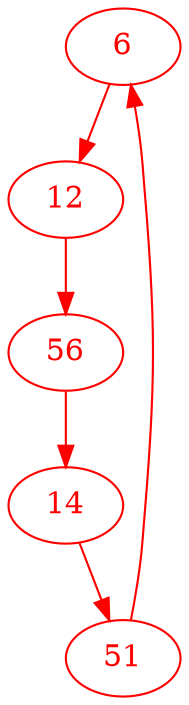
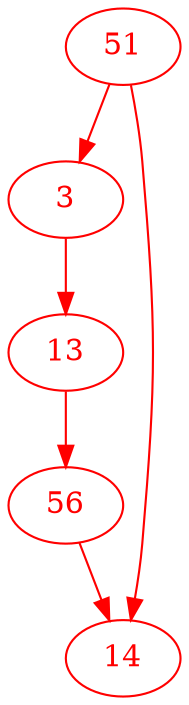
node "6": label "6" -> "3"
node "12": label "12" -> "13"
edge "14" -> "51": reversed
